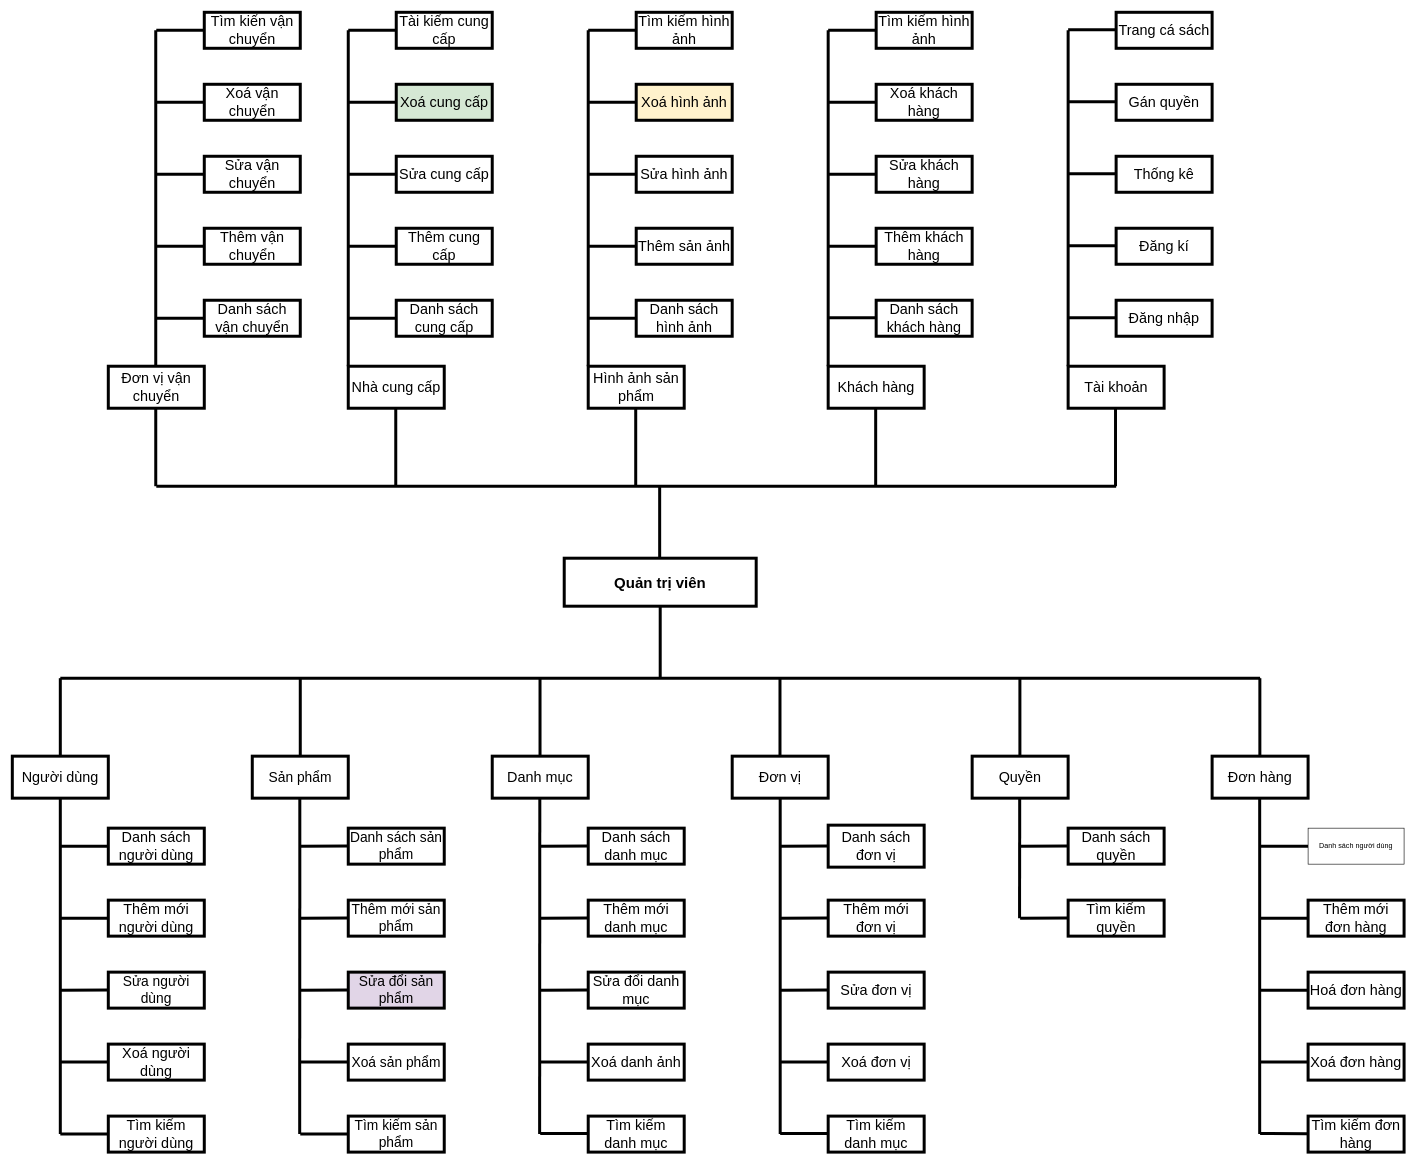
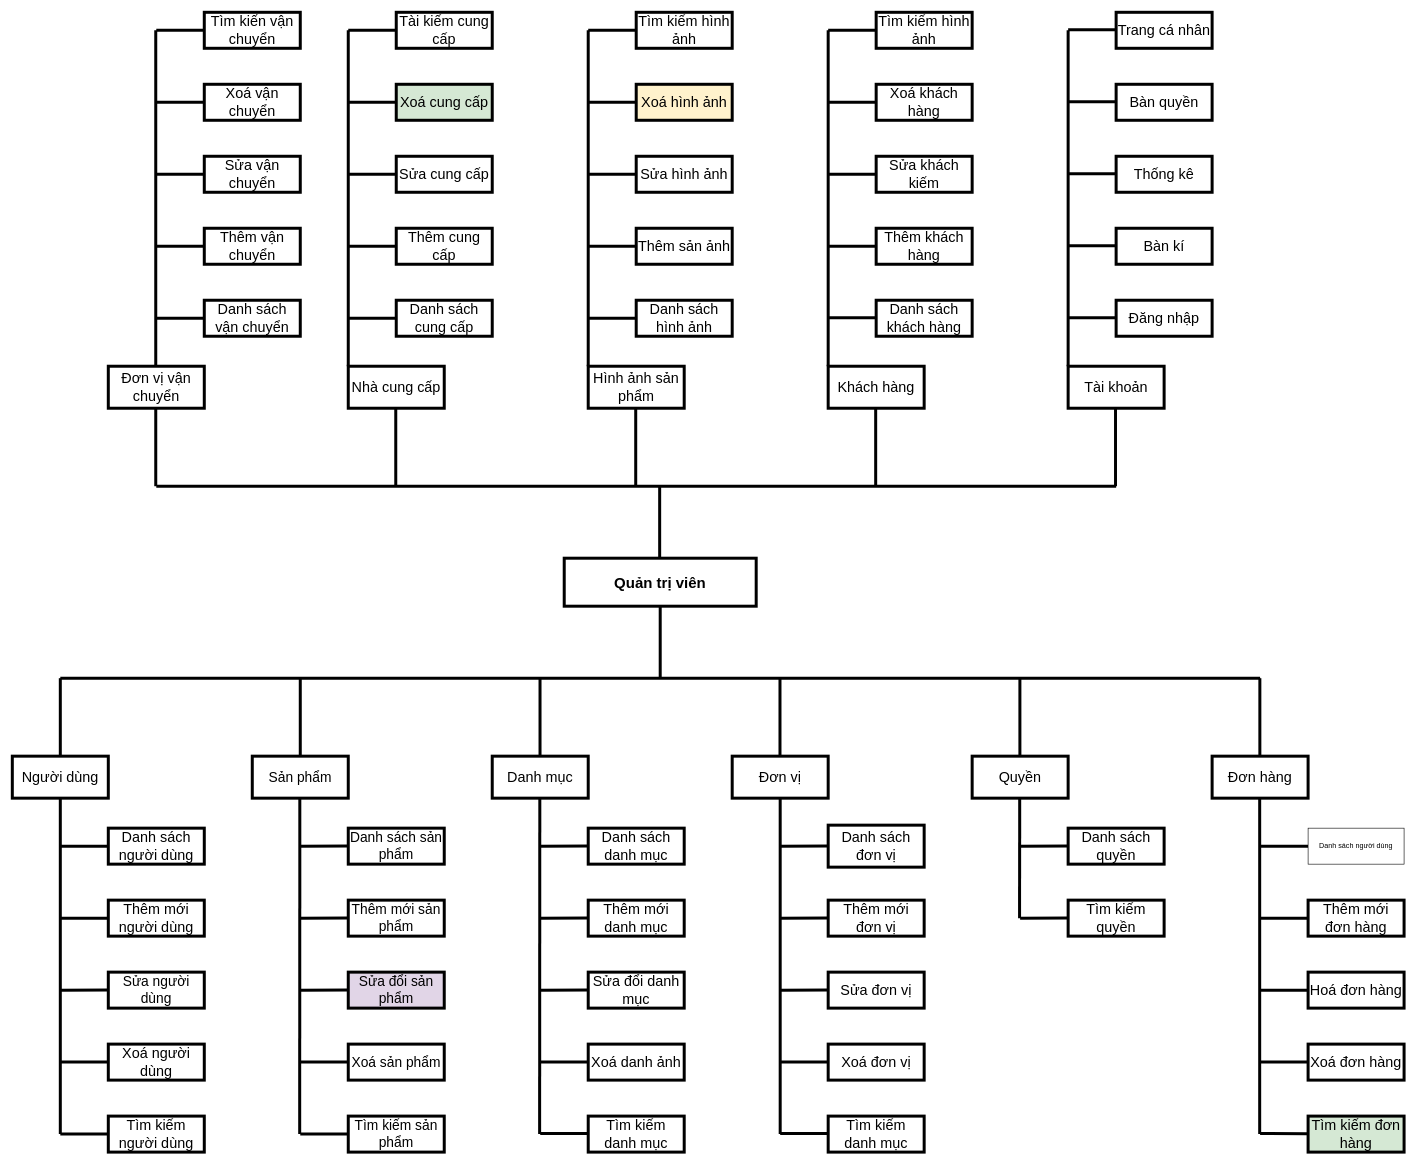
node "Trang cá sách": label "Trang cá sách" -> "Trang cá nhân"
node "Gán quyền": label "Gán quyền" -> "Bàn quyền"
node "Sửa khách hàng": label "Sửa khách hàng" -> "Sửa khách kiếm"
node "Đăng kí": label "Đăng kí" -> "Bàn kí"
node "Tìm kiếm đơn hàng": fillcolor #ffffff -> #d5e8d4
